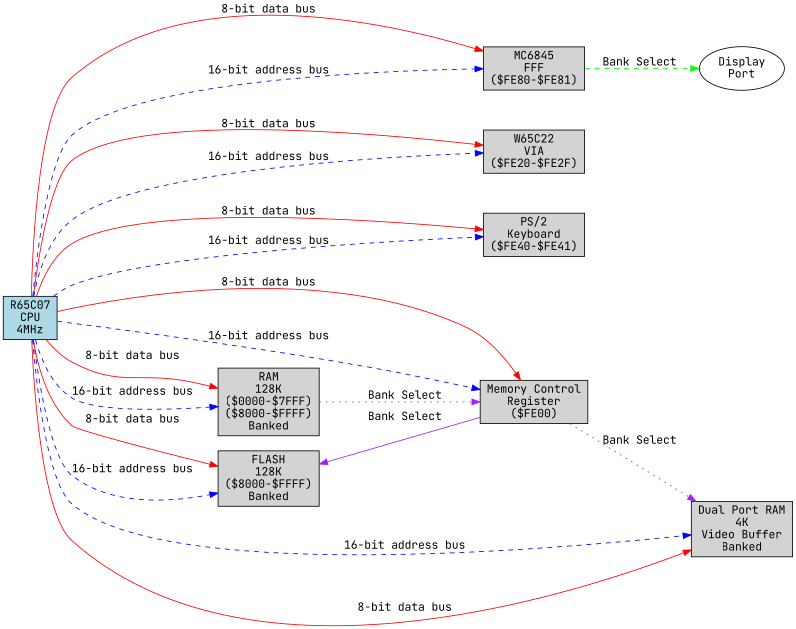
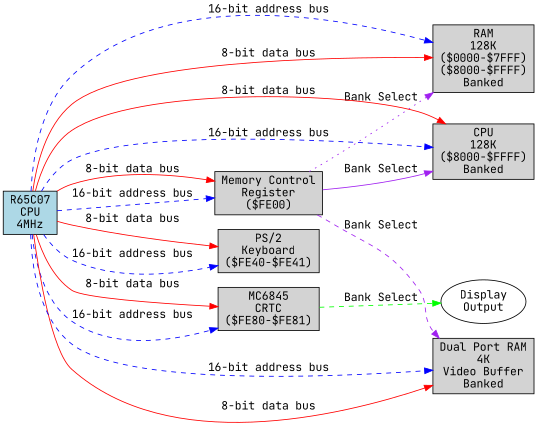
node "MC6845 FFF ($FE80-$FE81)": label "MC6845 FFF ($FE80-$FE81)" -> "MC6845 CRTC ($FE80-$FE81)"
node "Display Port": label "Display Port" -> "Display Output"
node "W65C22 VIA ($FE20-$FE2F)": removed
edge "RAM 128K ($0000-$7FFF) ($8000-$FFFF) Banked" -> "Memory Control Register ($FE00)": reversed
edge "Memory Control Register ($FE00)" -> "Dual Port RAM 4K Video Buffer Banked": style dotted -> dashed
node "FLASH 128K ($8000-$FFFF) Banked": label "FLASH 128K ($8000-$FFFF) Banked" -> "CPU 128K ($8000-$FFFF) Banked"
